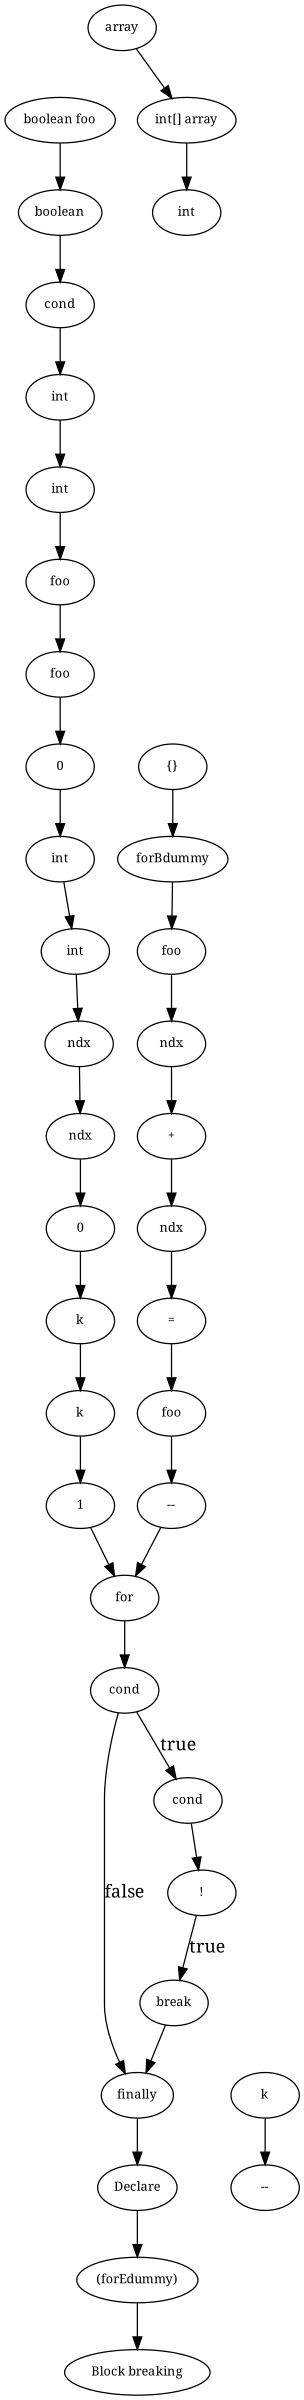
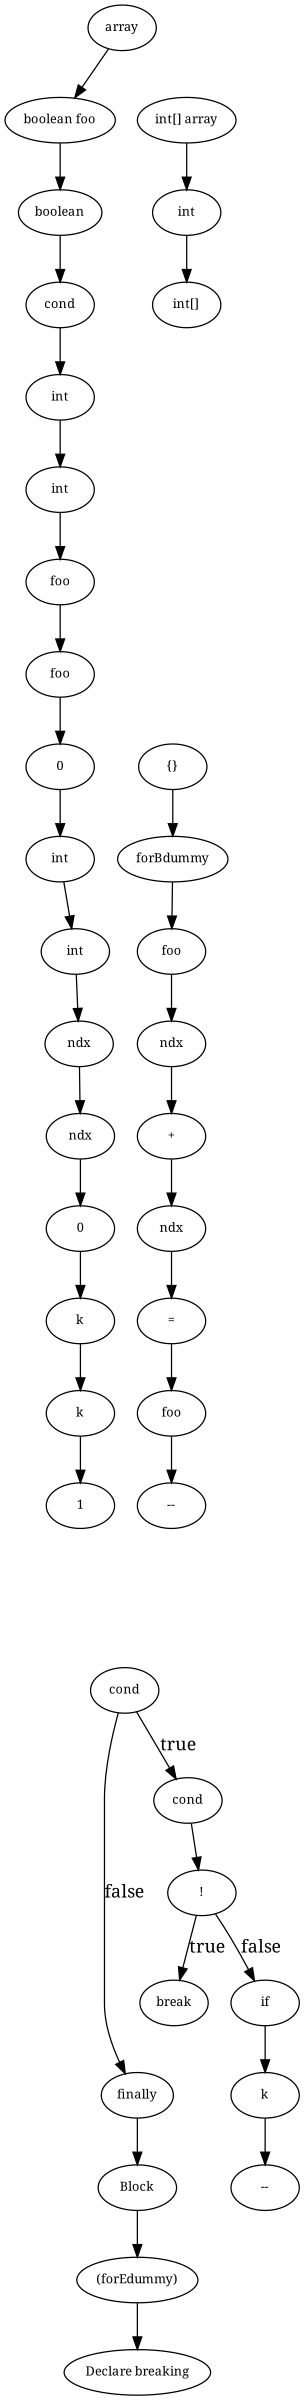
edge "array" -> "int[] array": now "array" -> "boolean foo"
node "int[]": added
node "for": removed
node "if": added
edge "break" -> "finally": removed
node "Declare": label "Declare" -> "Block"
node "Block breaking": label "Block breaking" -> "Declare breaking"
